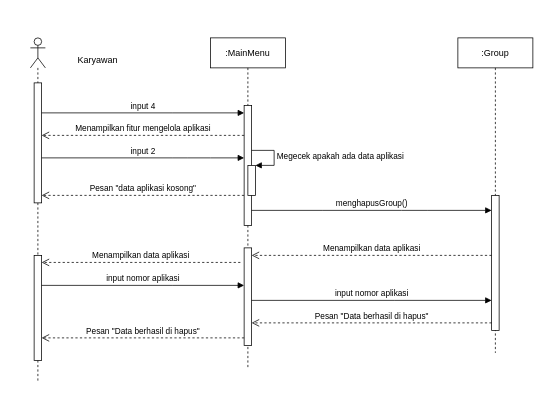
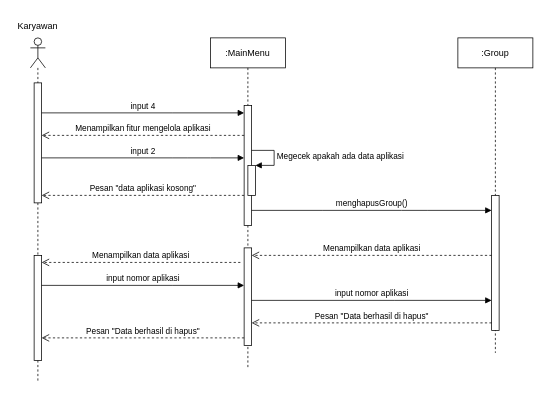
node "Karyawan": moved (98, 60) -> (38, 27)
